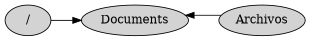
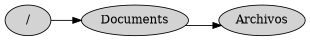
edge "Archivos" -> "Documents": reversed
